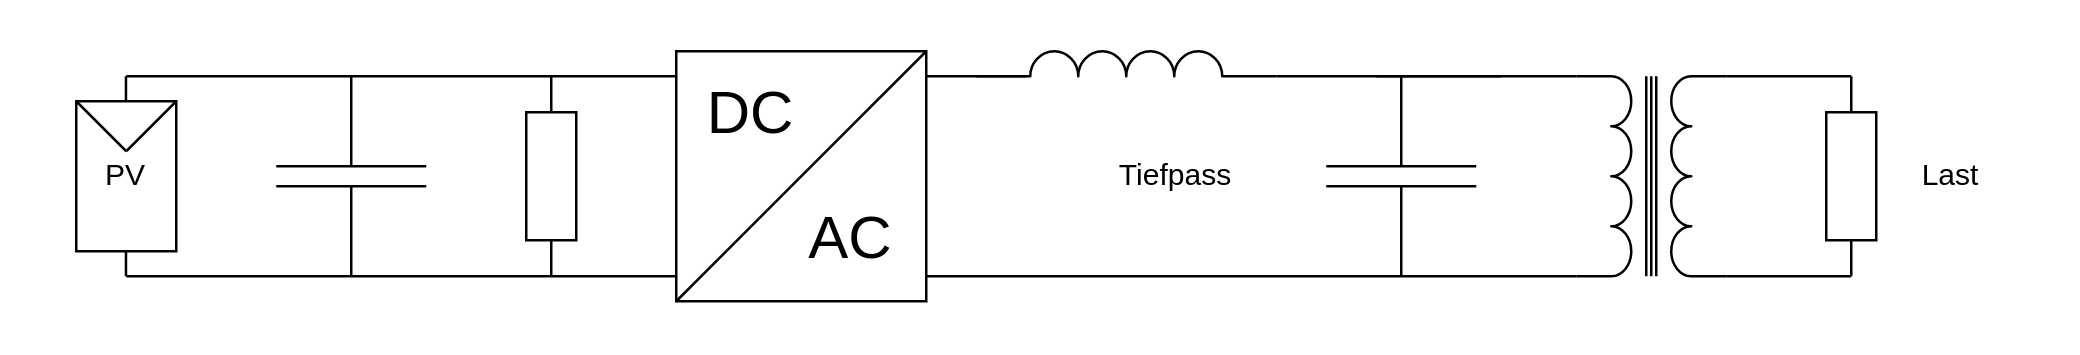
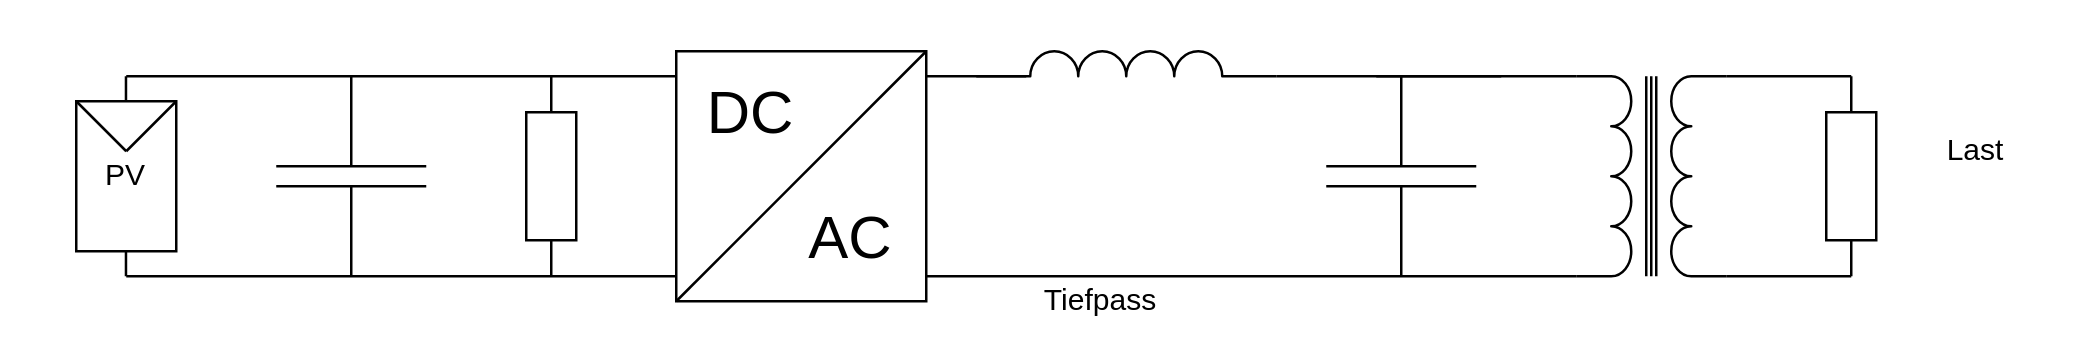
node "Tiefpass": moved (1176, 176) -> (1101, 301)
node "Last": moved (1951, 176) -> (1976, 151)
